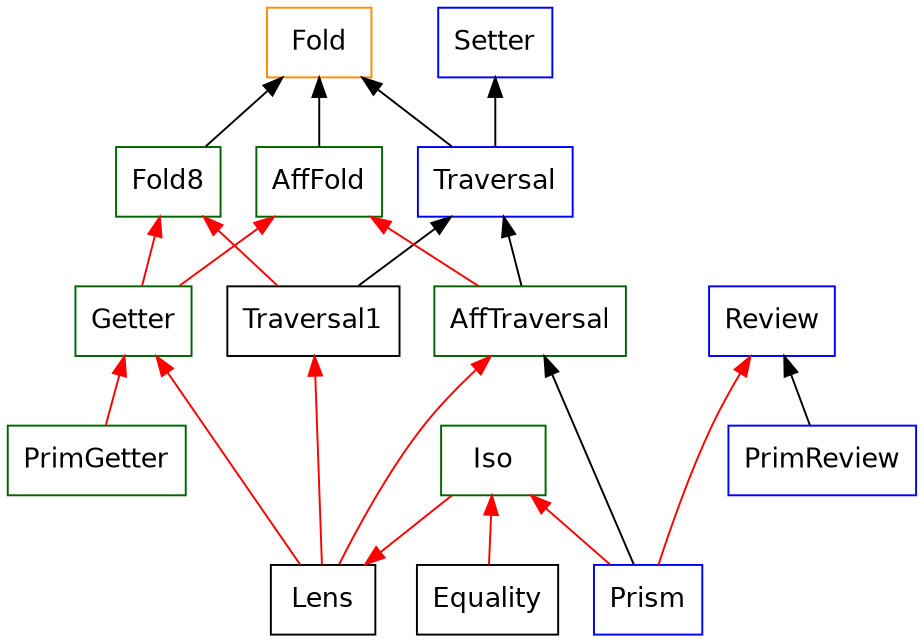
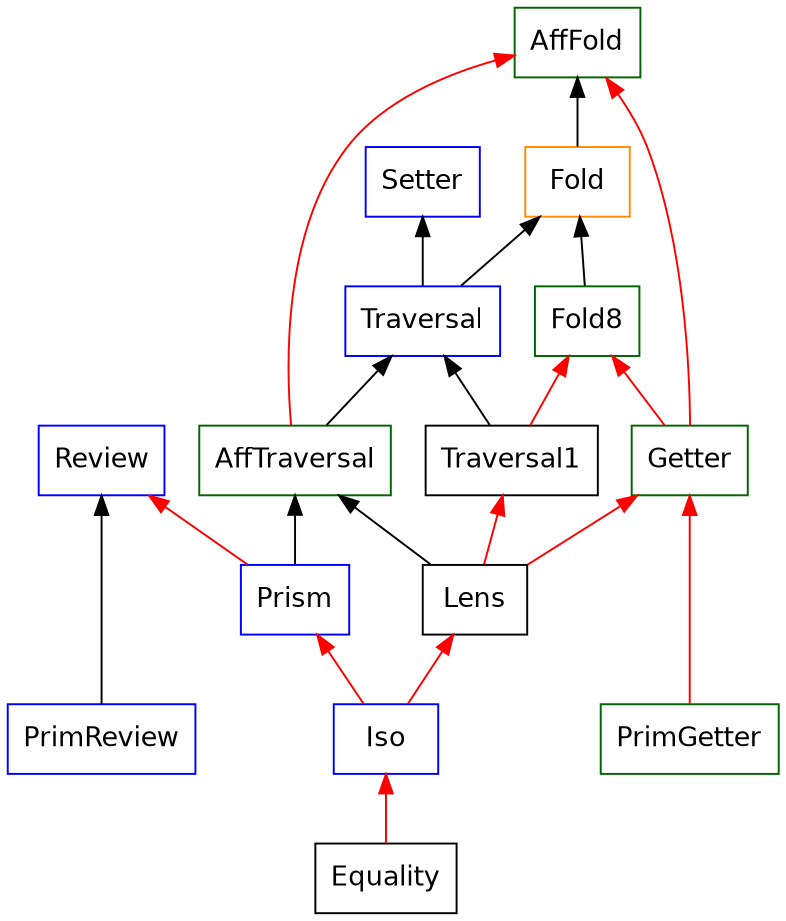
edge "AffFold" -> "Fold": reversed
node "Iso": color darkgreen -> blue
edge "Lens" -> "AffTraversal": color red -> black
edge "Prism" -> "Iso": reversed
